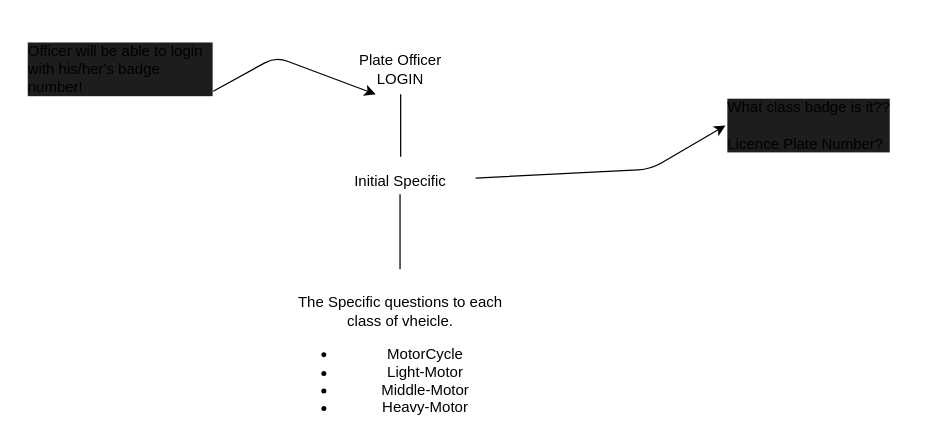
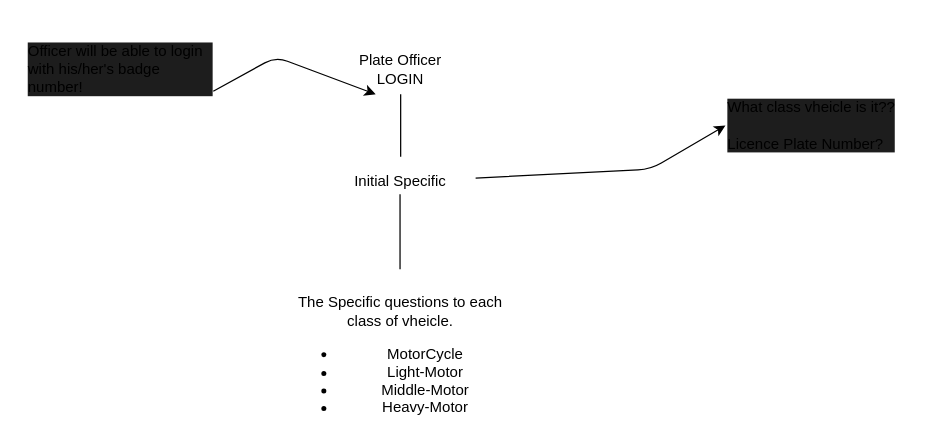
node "What class badge is it?? Licence Plate Number?": label "What class badge is it?? Licence Plate Number?" -> "What class vheicle is it?? Licence Plate Number?"
